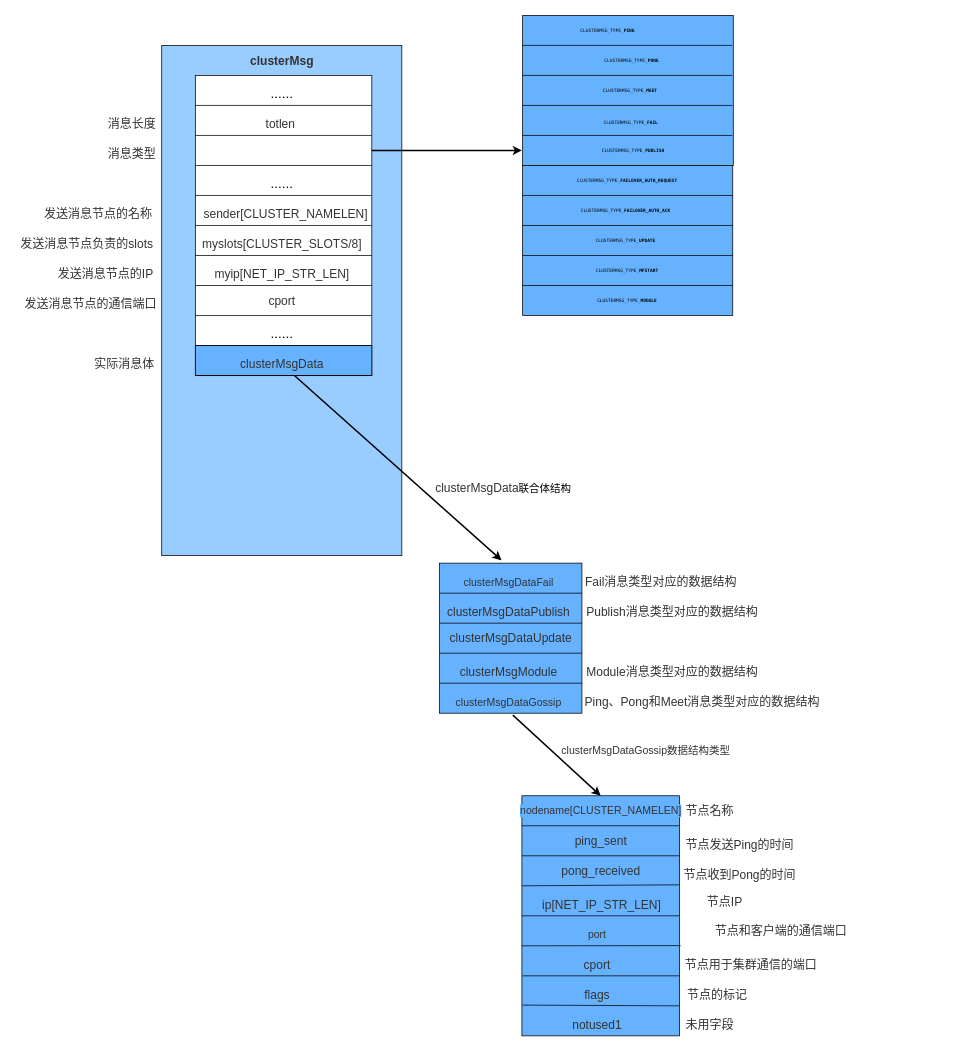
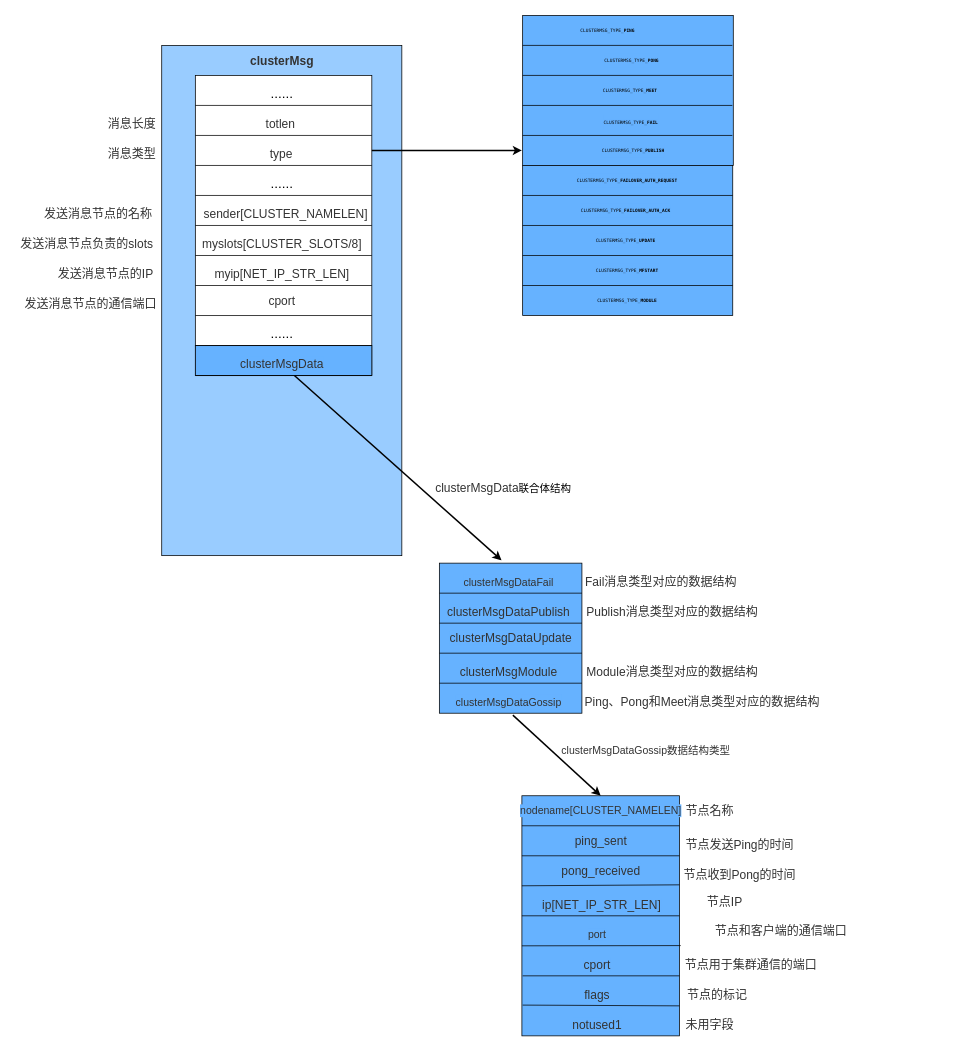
node "type": added
node "实际消息体": removed
